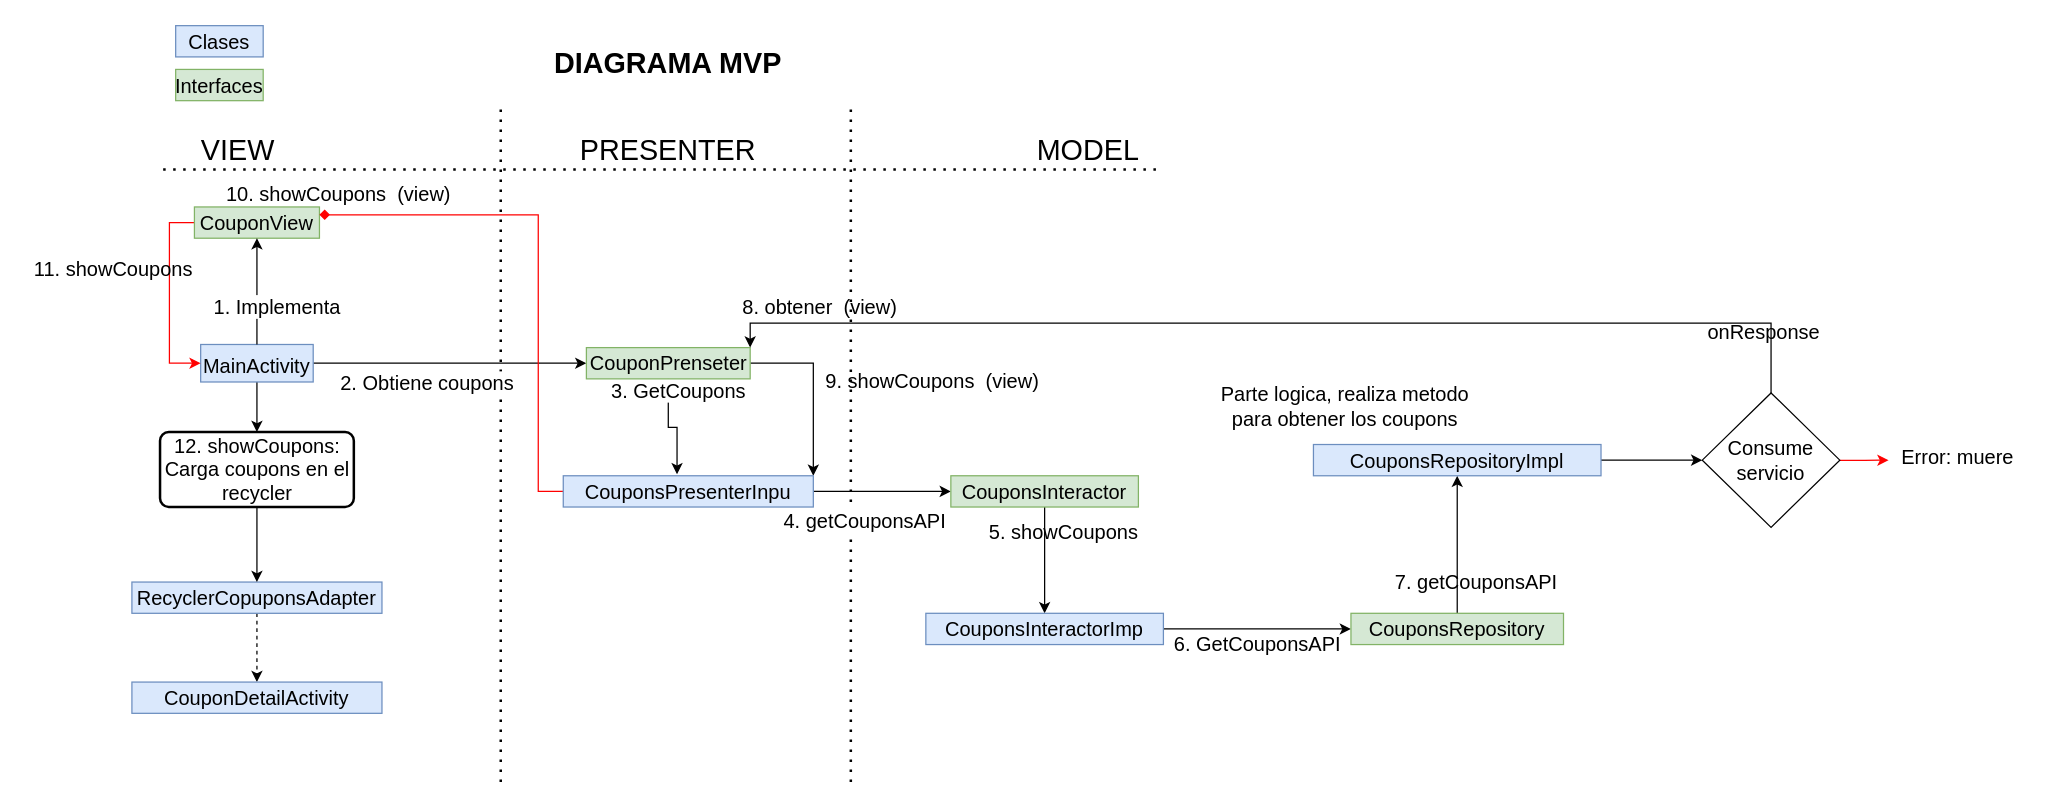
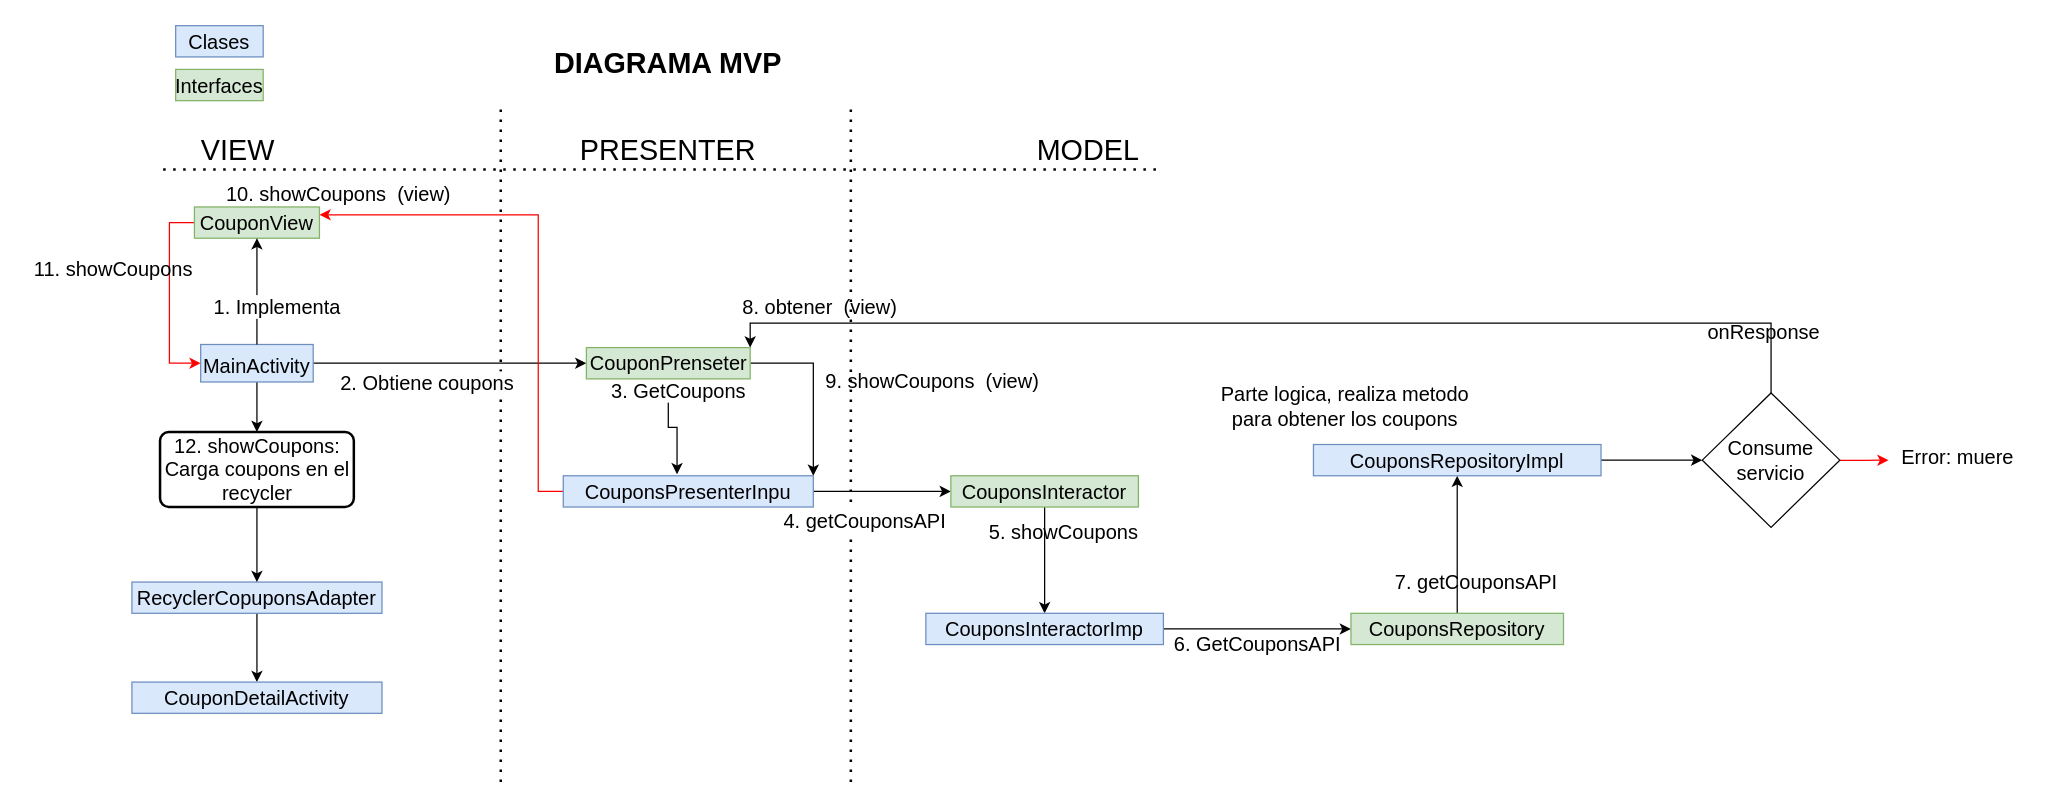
edge "CouponsPresenterInpu" -> "CouponView": arrowhead diamond -> classic
edge "RecyclerCopuponsAdapter" -> "CouponDetailActivity": style dashed -> solid
